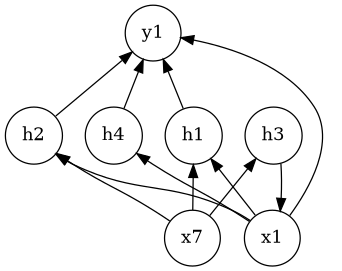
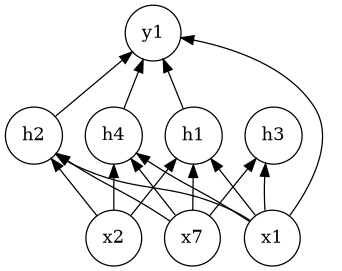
edge "h3" -> "x1": reversed
edge "x7" -> "h4": added
node "x2": added
